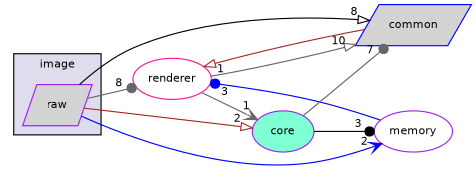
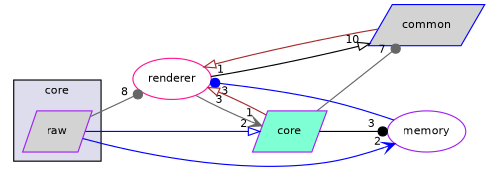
edge "raw" -> "common": removed
edge "renderer" -> "common": color gray40 -> black
cluster "image": label "image" -> "core"
edge "core" -> "renderer": added
edge "raw" -> "core": color brown -> blue
node "core": shape ellipse -> parallelogram
